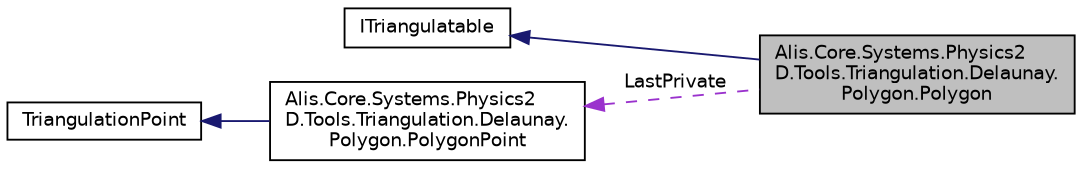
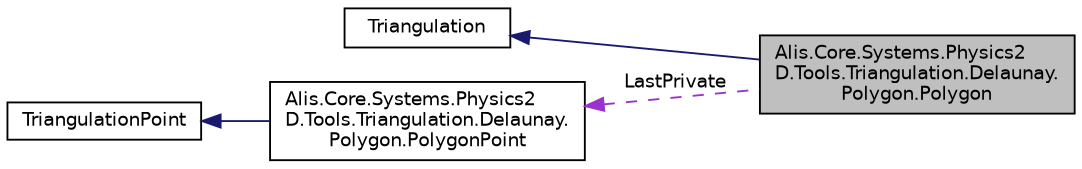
node "ITriangulatable": label "ITriangulatable" -> "Triangulation"
